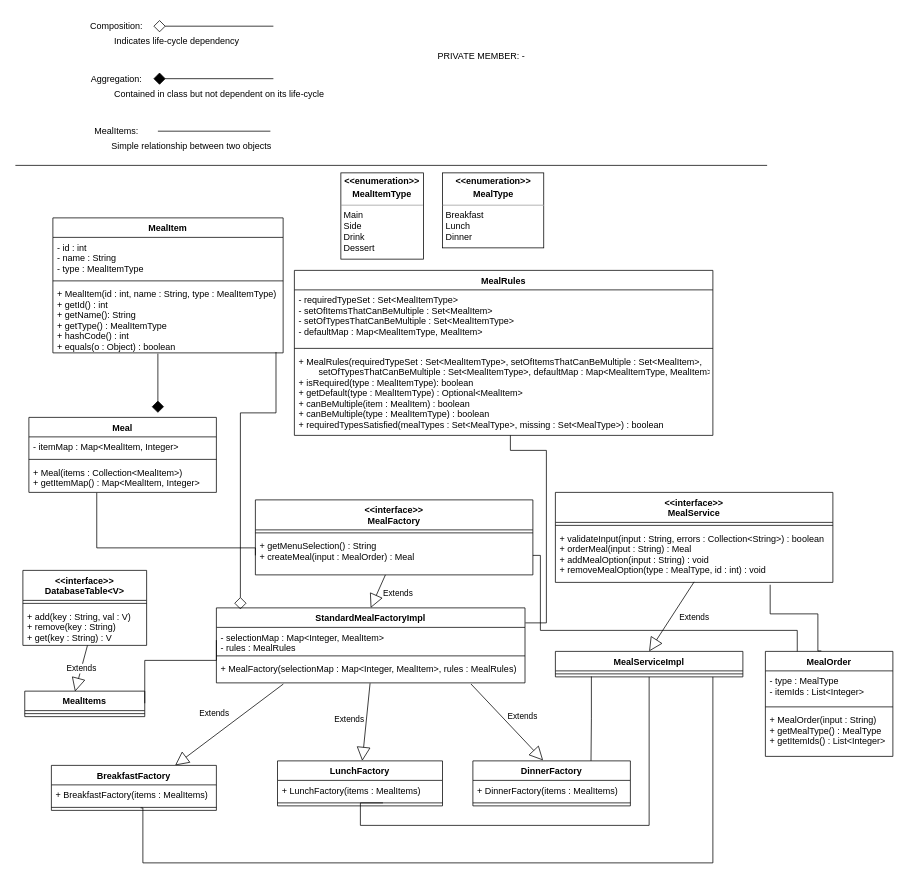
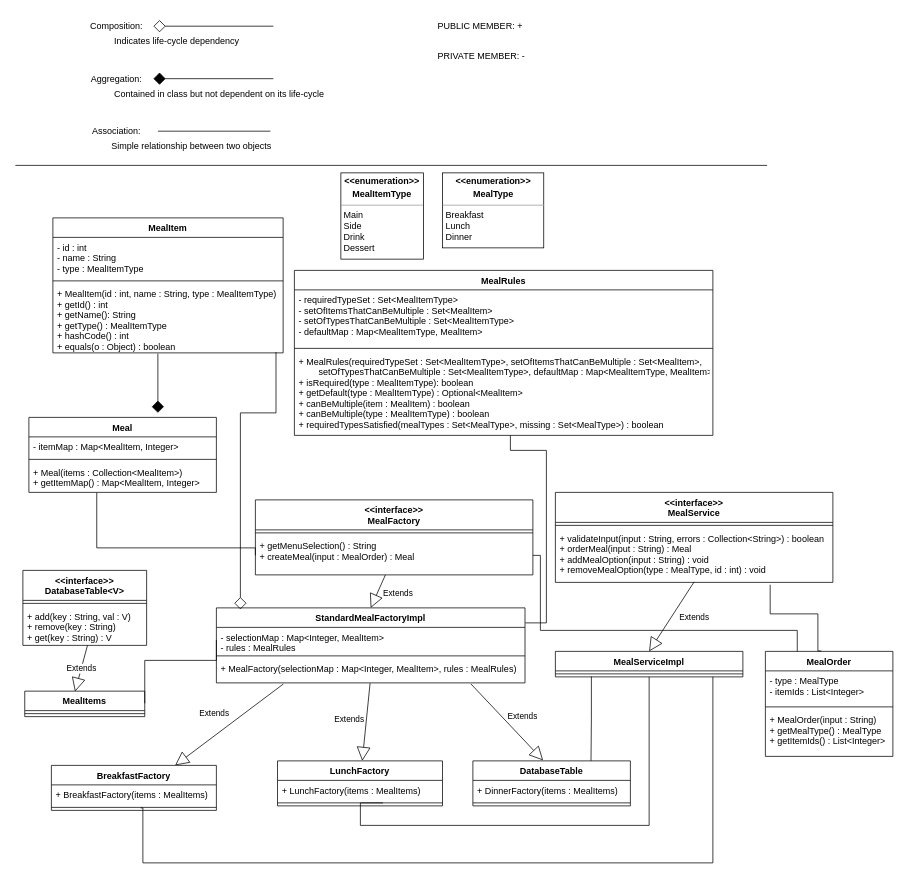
node "PUBLIC MEMBER: +": added
node "MealItems:": label "MealItems:" -> "Association:"
node "DinnerFactory": label "DinnerFactory" -> "DatabaseTable"
